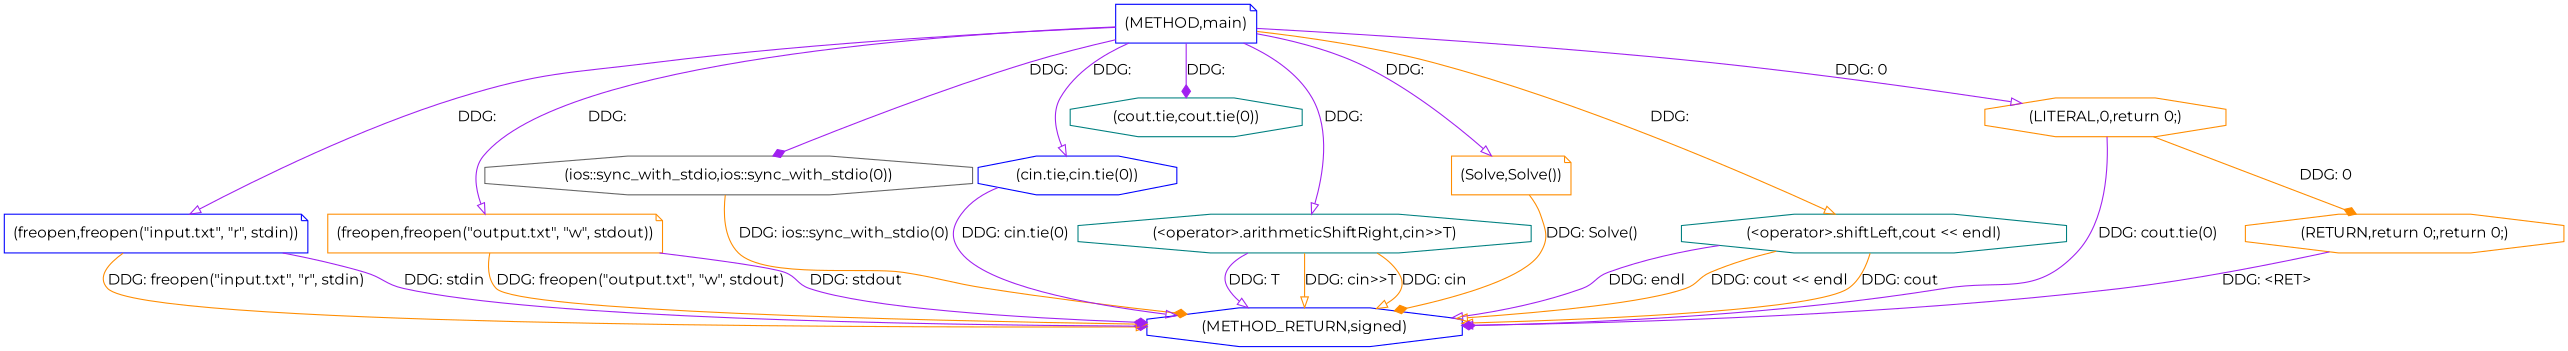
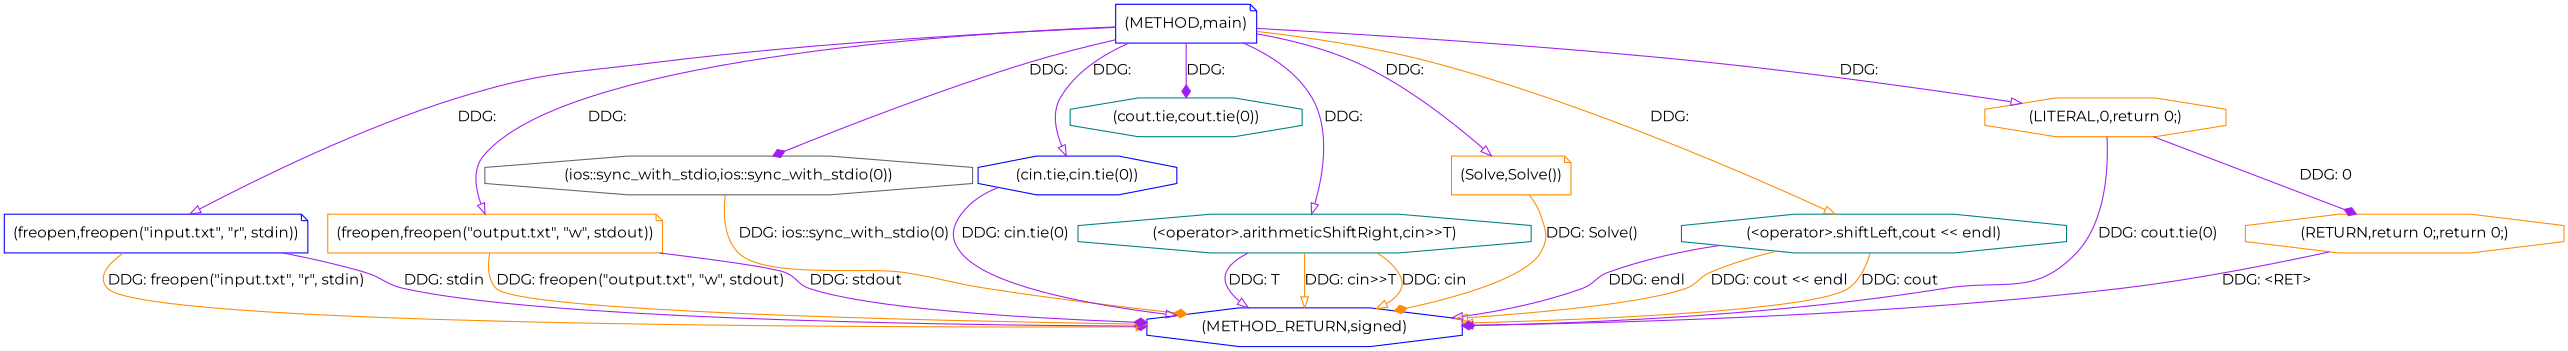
edge "(METHOD,main)" -> "(LITERAL,0,return 0;)": label "DDG: 0" -> "DDG: "
edge "(LITERAL,0,return 0;)" -> "(RETURN,return 0;,return 0;)": color darkorange -> purple
